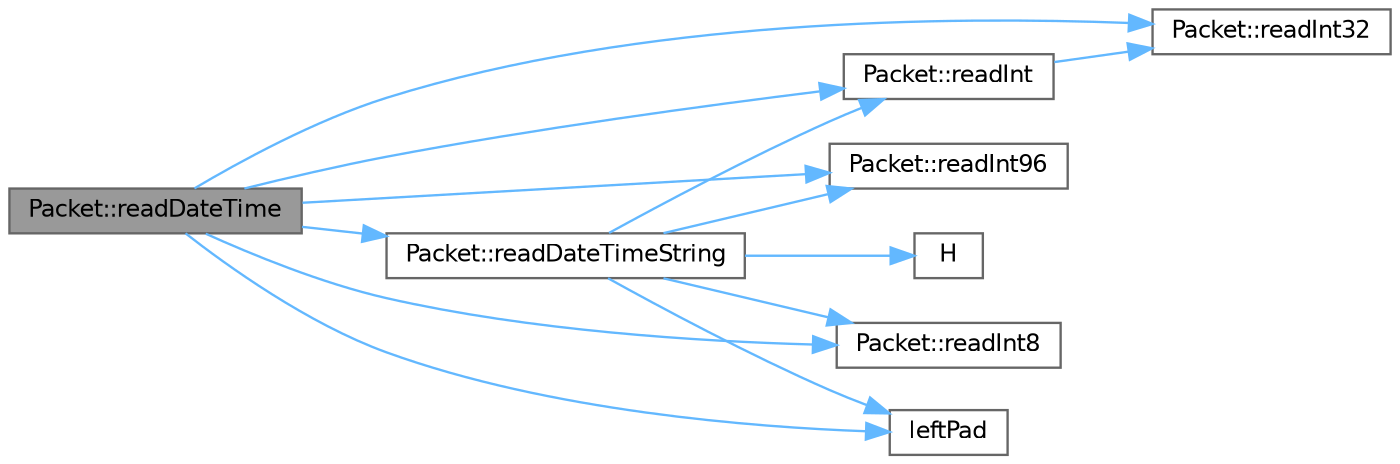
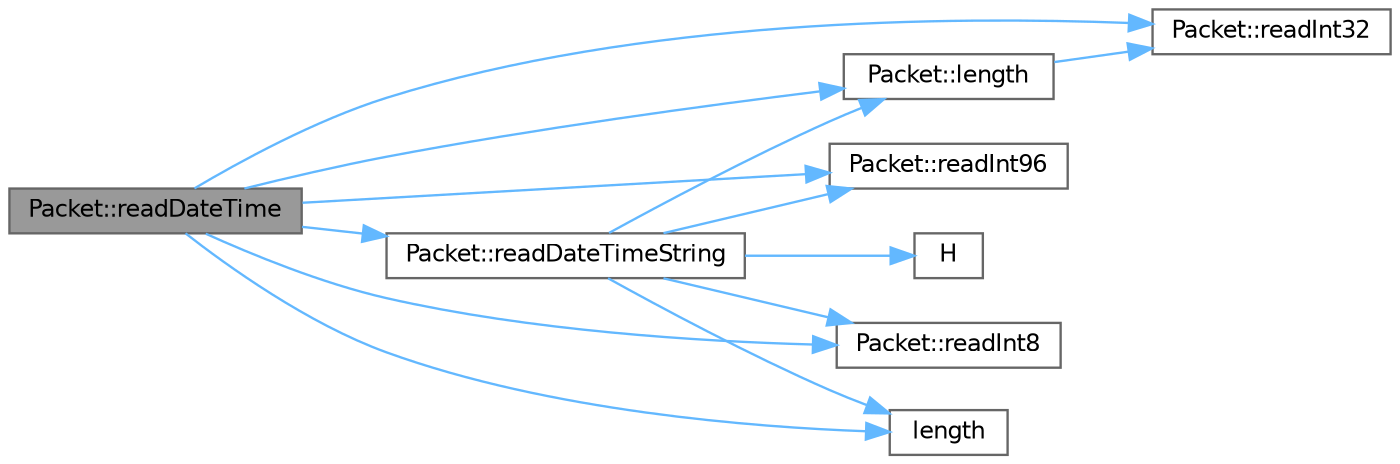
node "Packet::readInt": label "Packet::readInt" -> "Packet::length"
node "leftPad": label "leftPad" -> "length"
